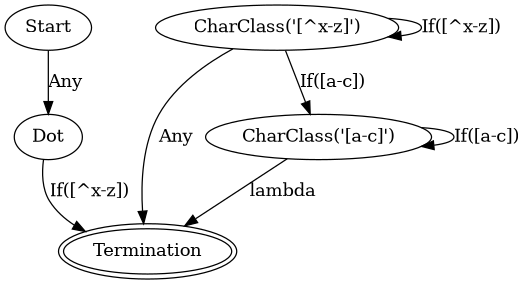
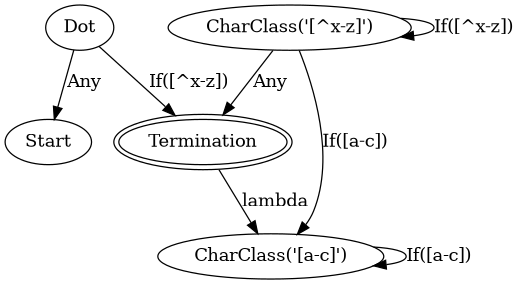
edge "Start" -> "Dot": reversed
edge "CharClass('[a-c]')" -> "Termination": reversed
